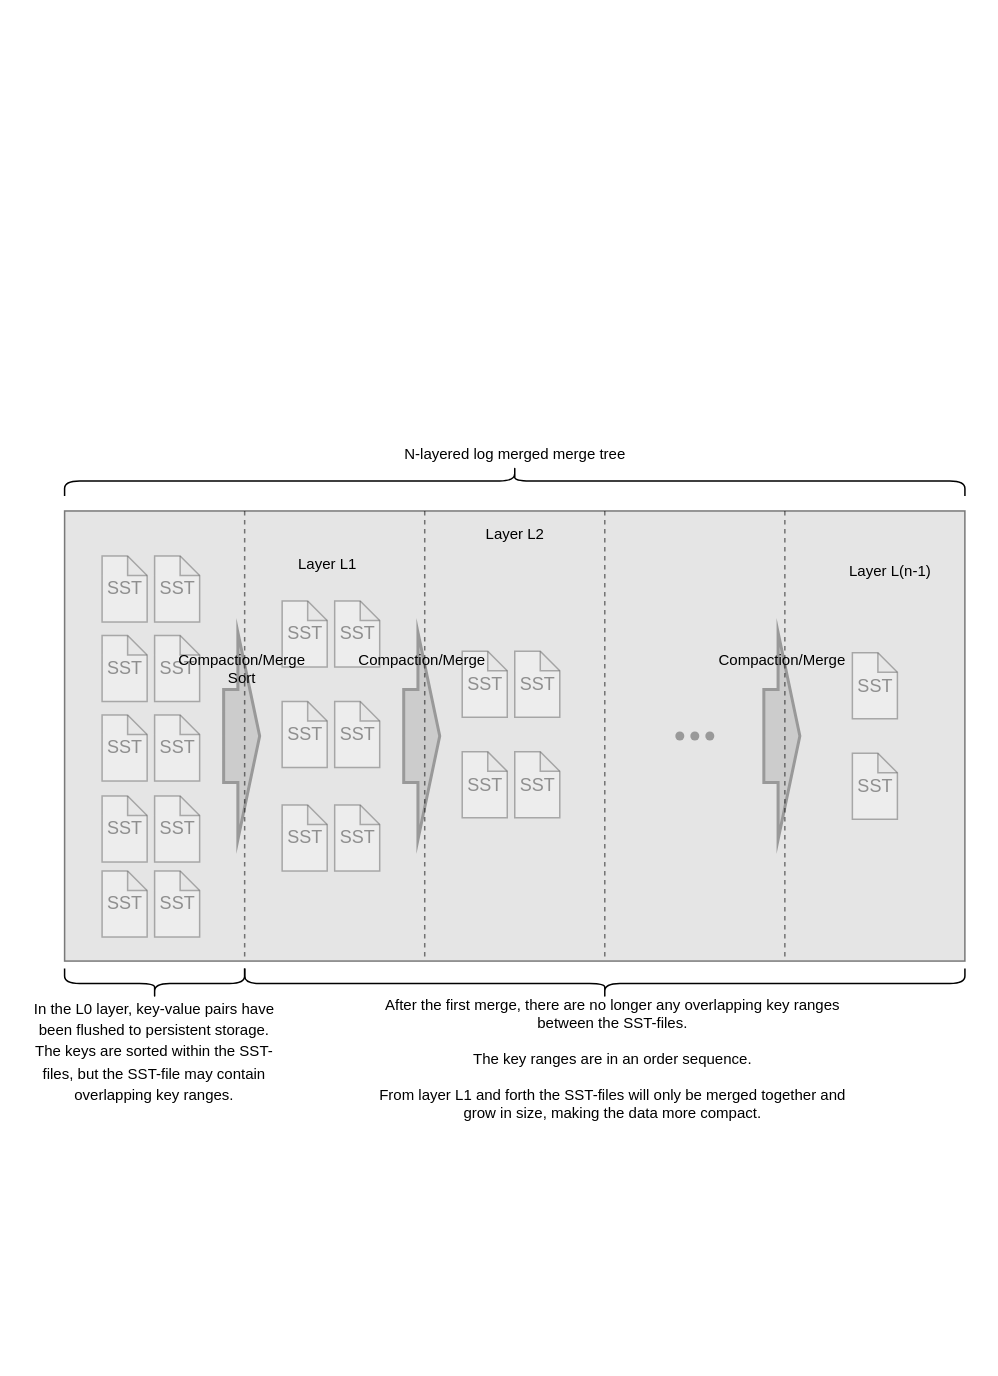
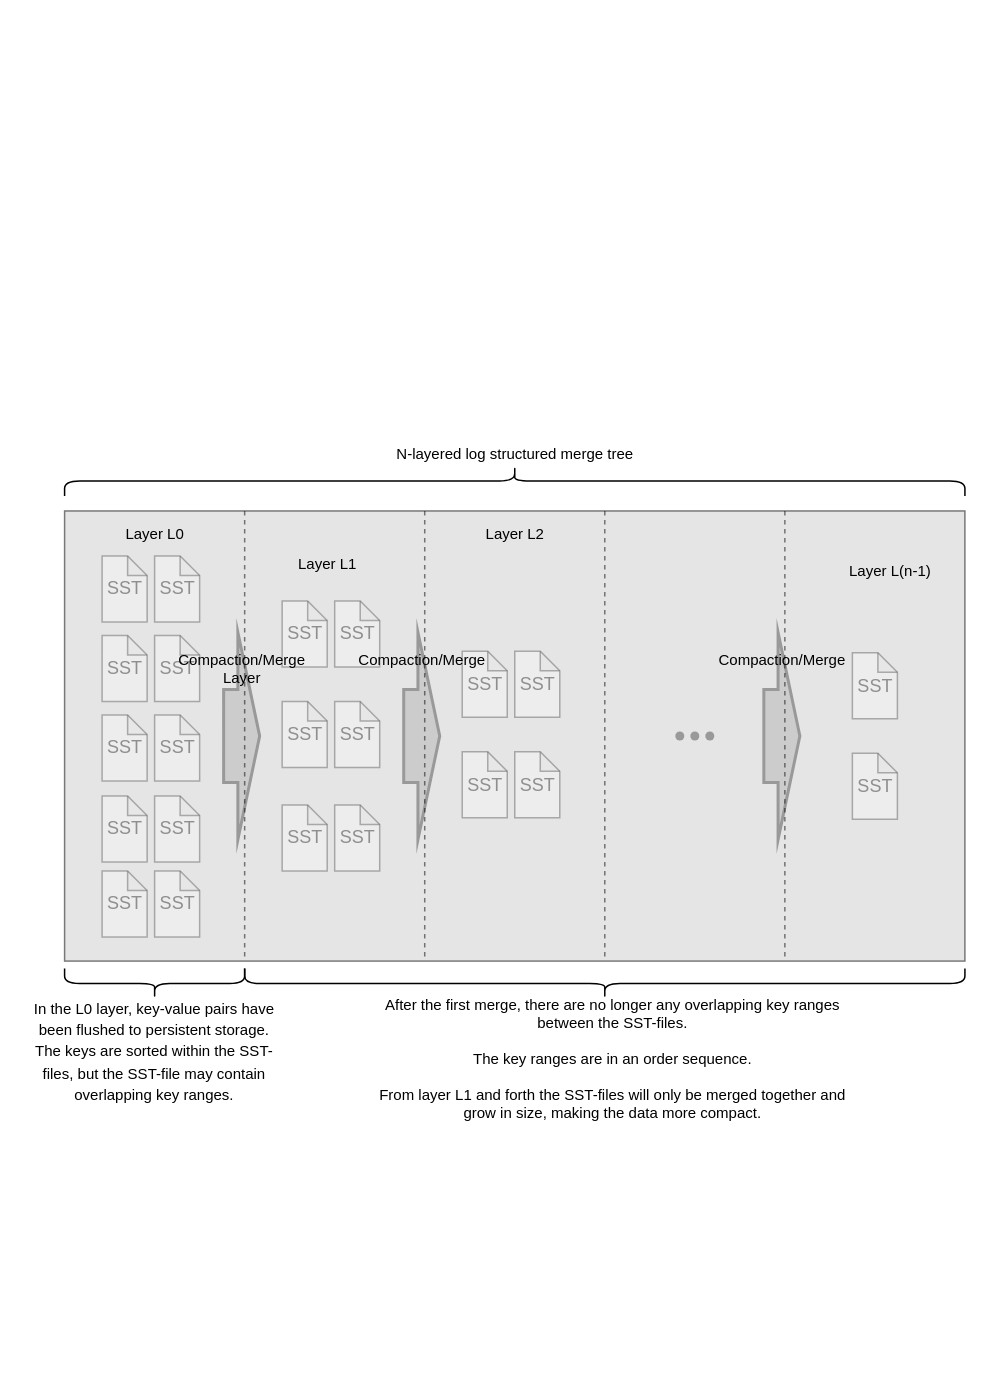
node "N-layered log merged merge tree": label "N-layered log merged merge tree" -> "N-layered log structured merge tree"
node "Layer L0": added
node "Compaction/Merge Sort": label "Compaction/Merge Sort" -> "Compaction/Merge Layer"
